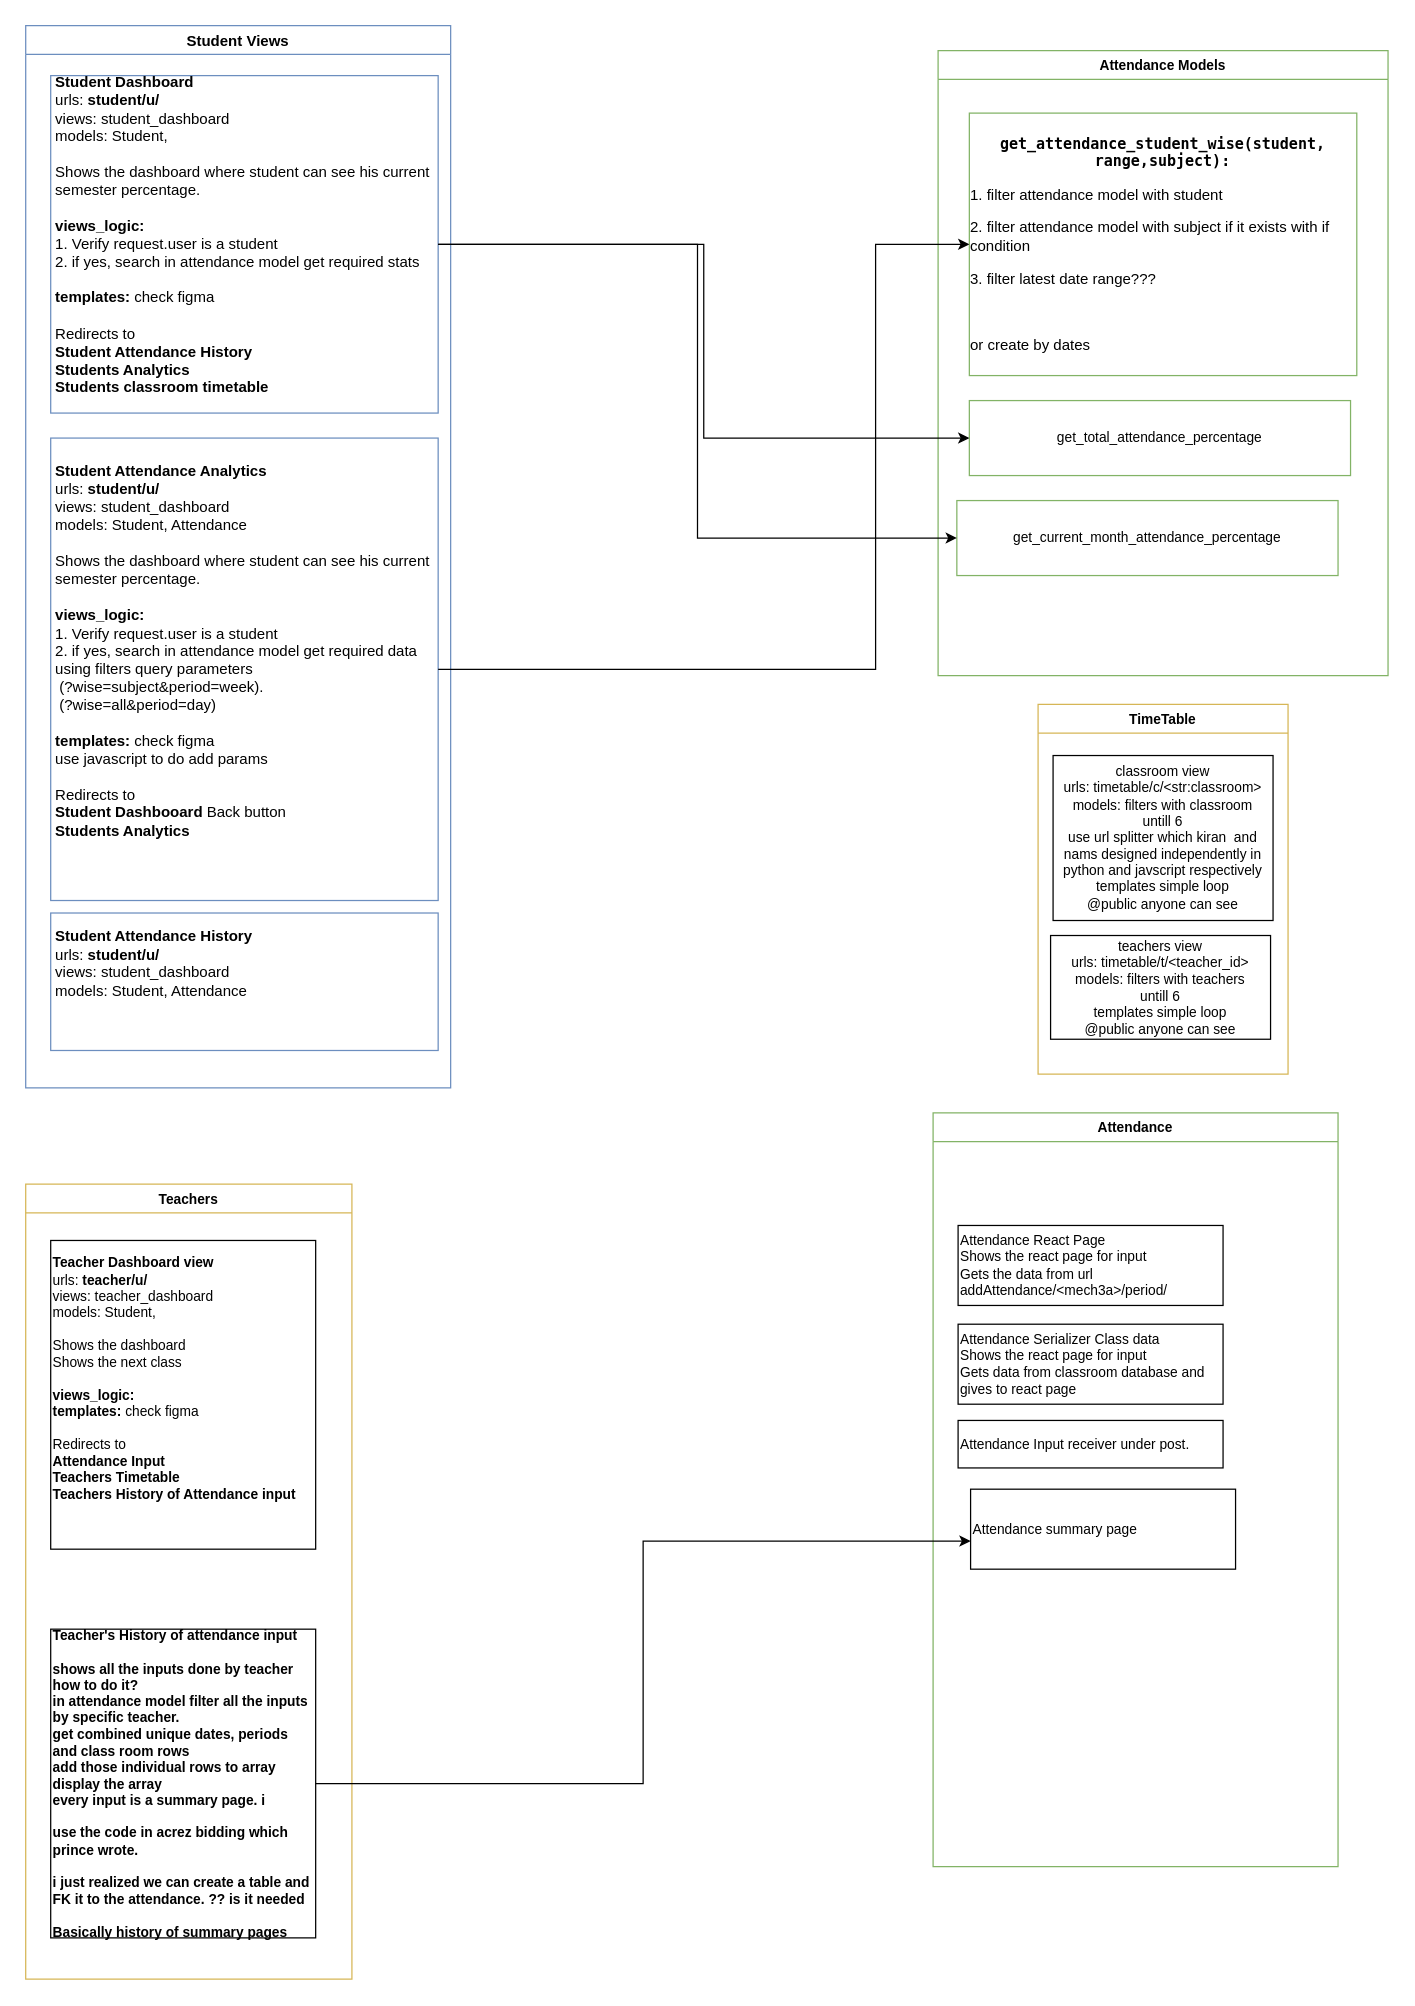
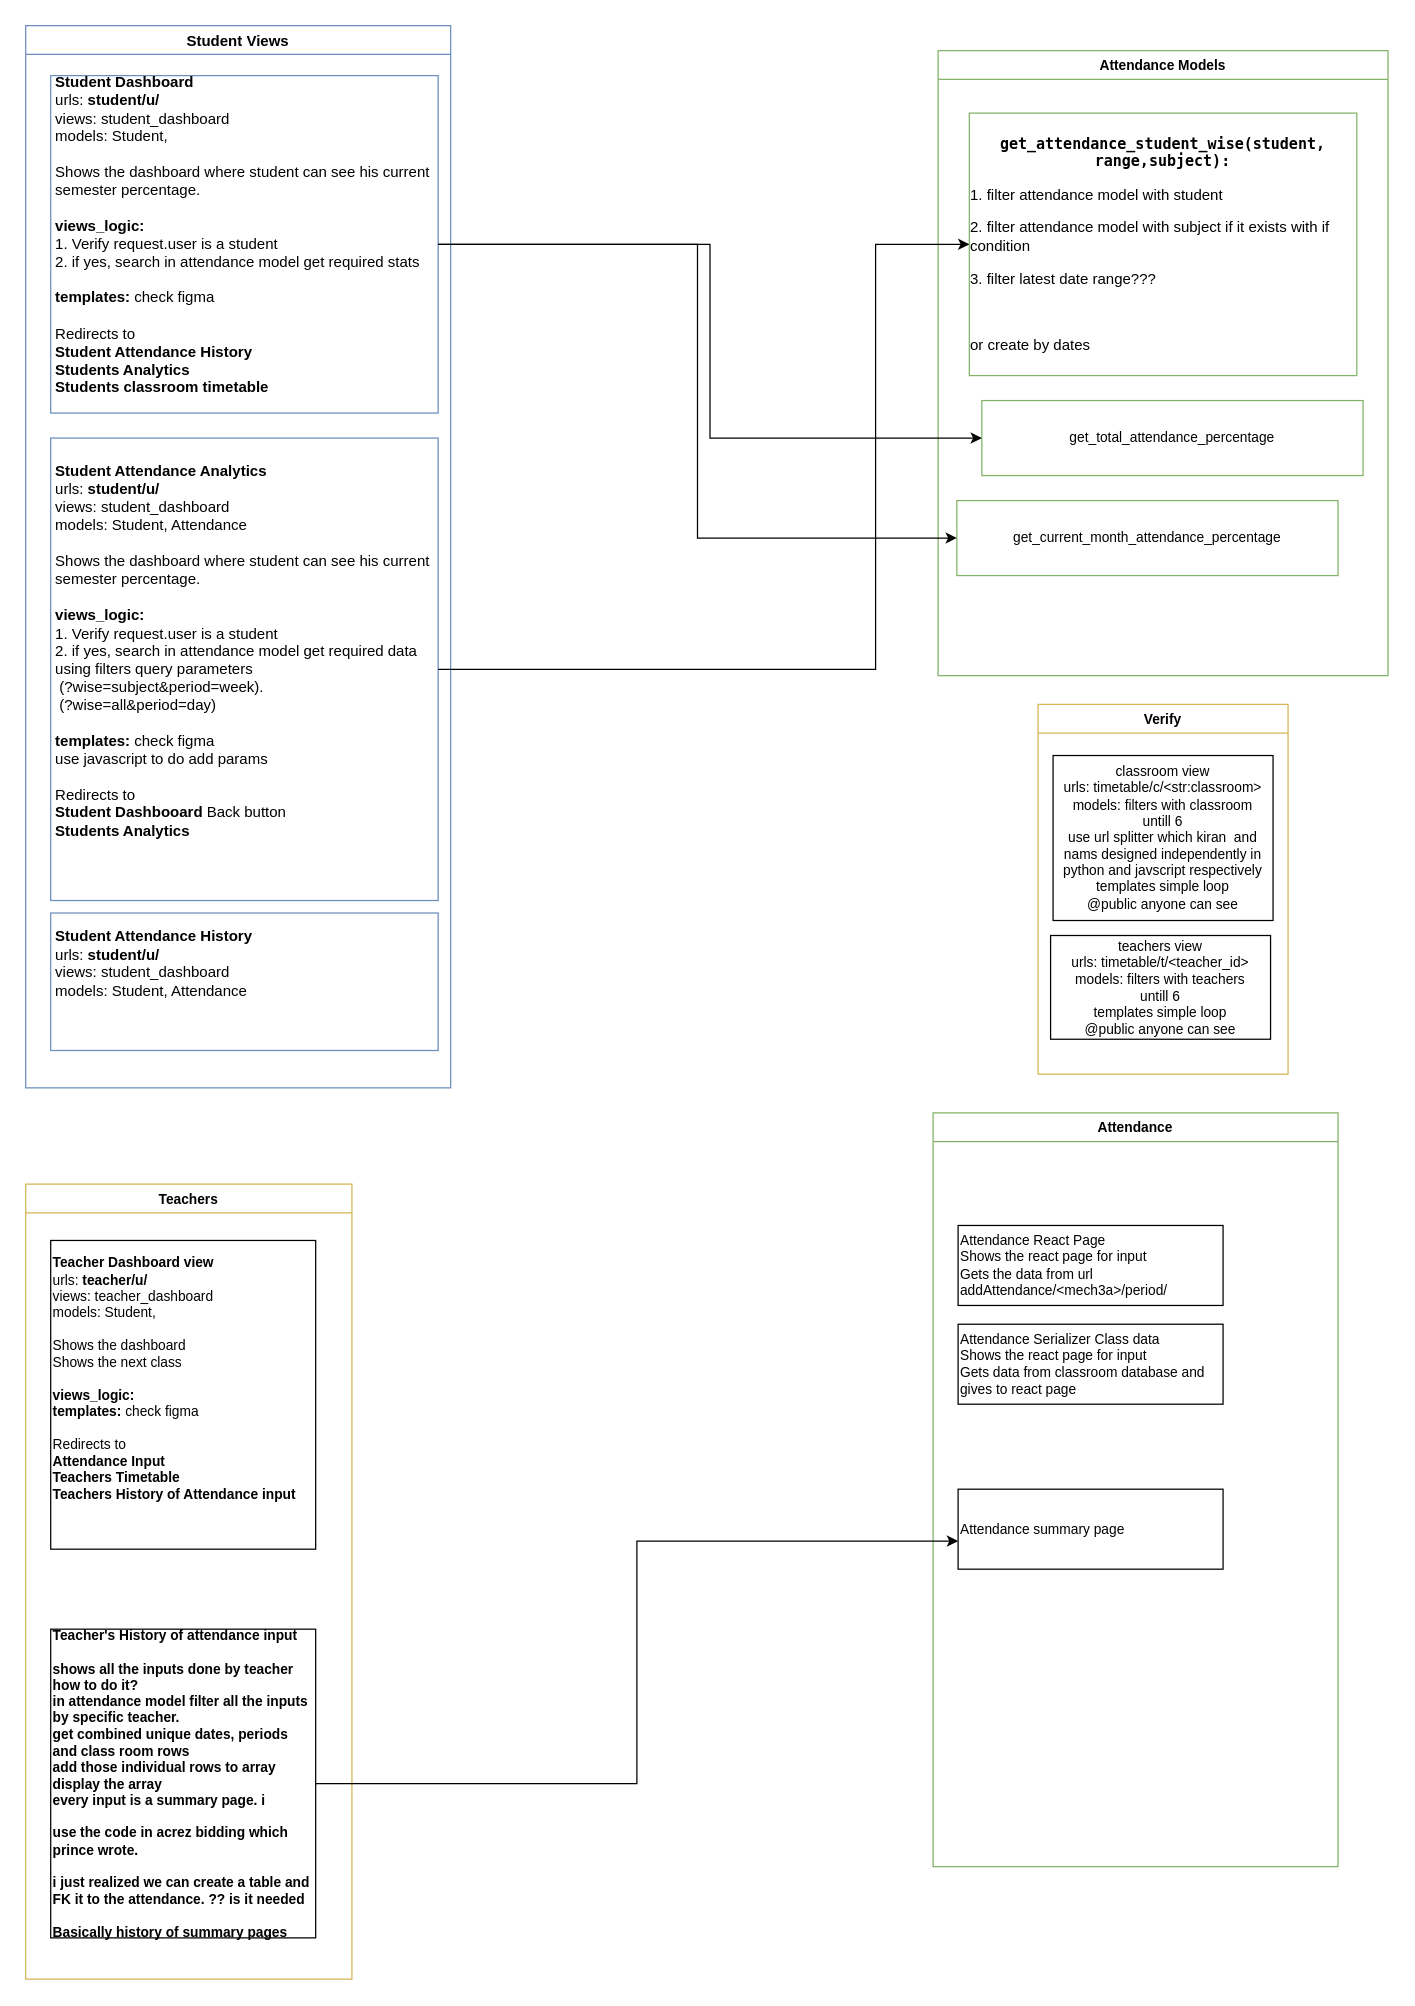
node "get_total_attendance_percentage": moved (1160, 438) -> (1173, 438)
node "TimeTable": label "TimeTable" -> "Verify"
node "Attendance Input receiver under post.": removed
node "Attendance summary page": moved (1103, 1529) -> (1091, 1529)
